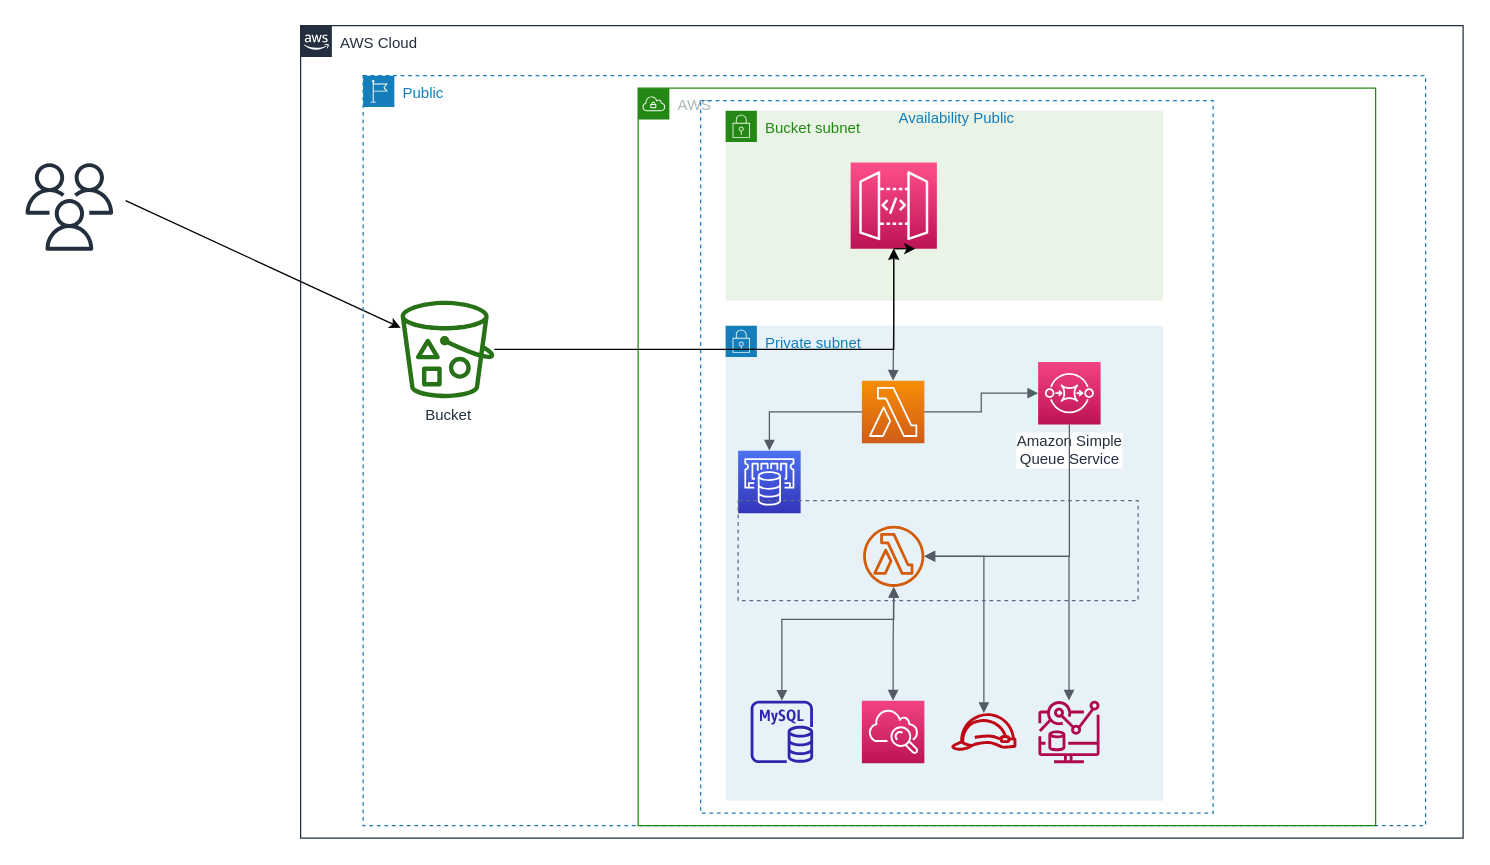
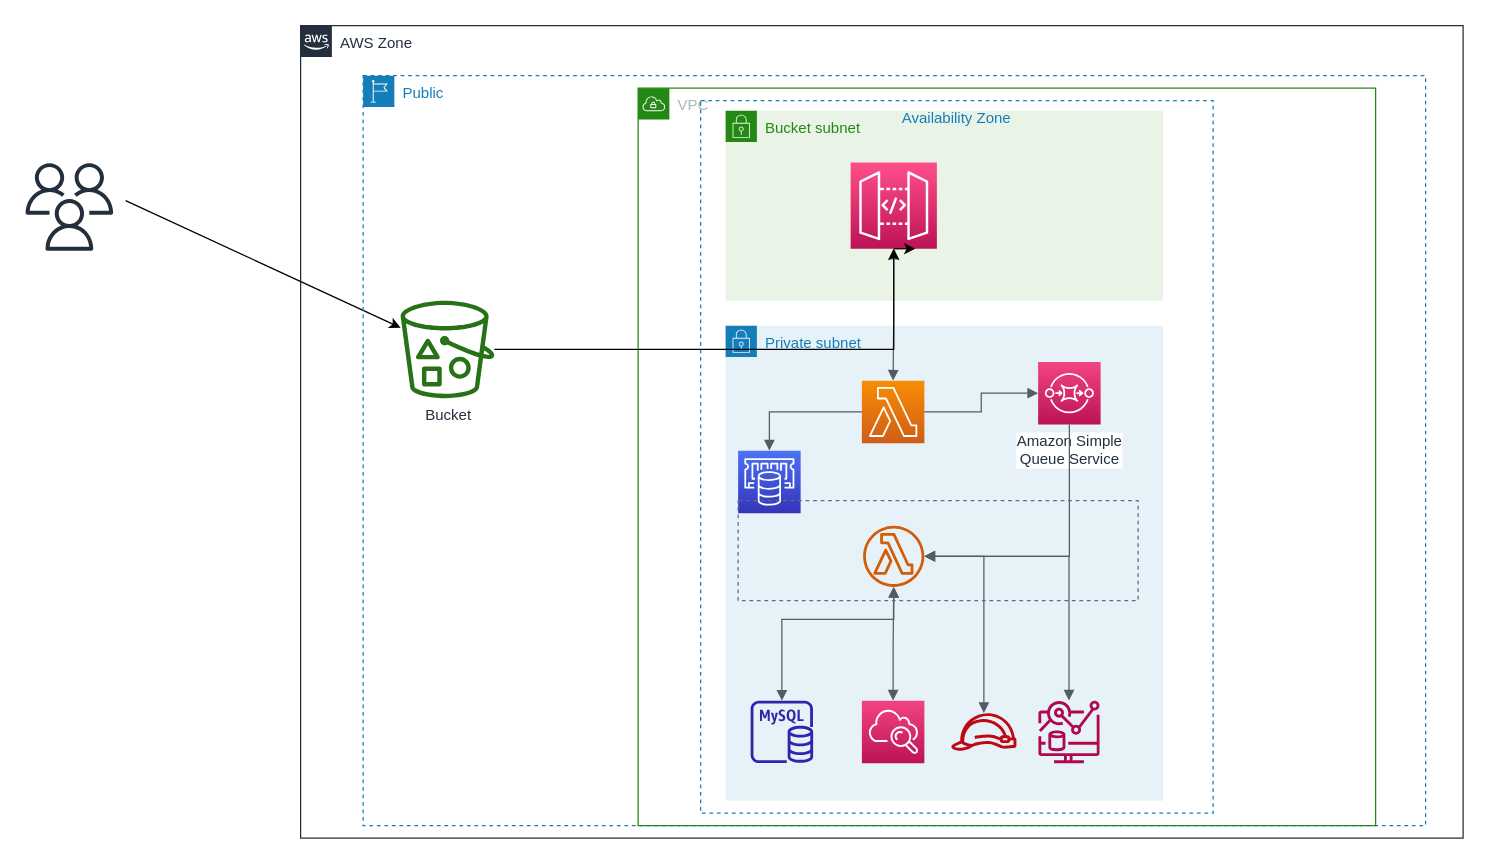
node "AWS Cloud": label "AWS Cloud" -> "AWS Zone"
node "AWS": label "AWS" -> "VPC"
node "Availability Public": label "Availability Public" -> "Availability Zone"
